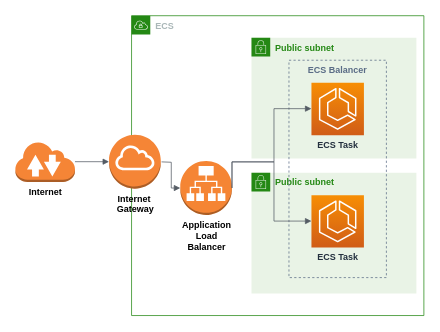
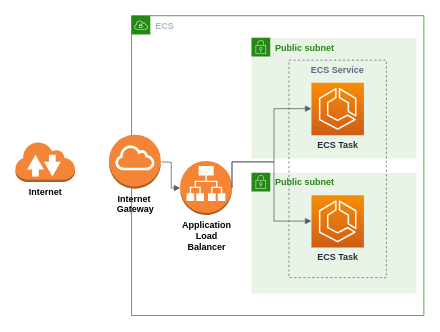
node "ECS Balancer": label "ECS Balancer" -> "ECS Service"
edge "Internet" -> "Internet Gateway": removed
